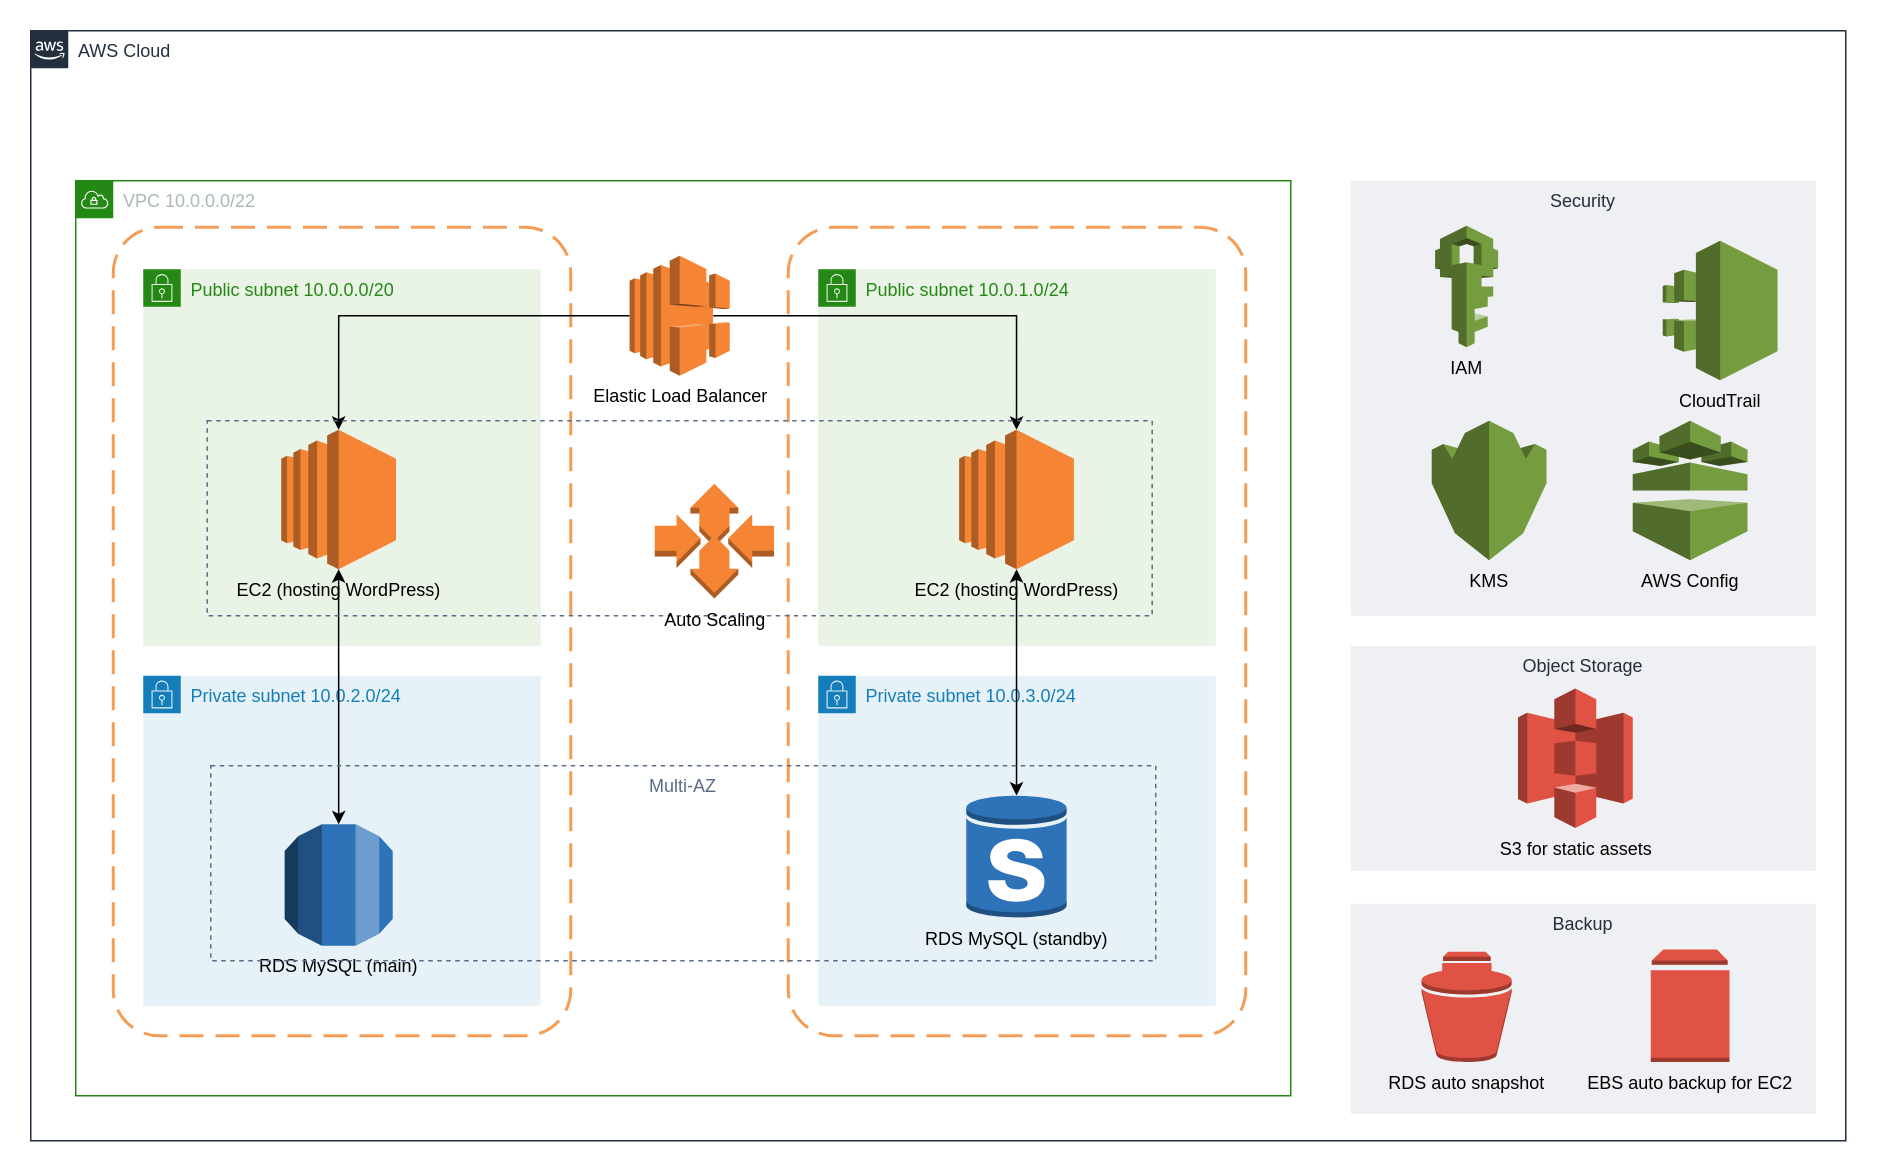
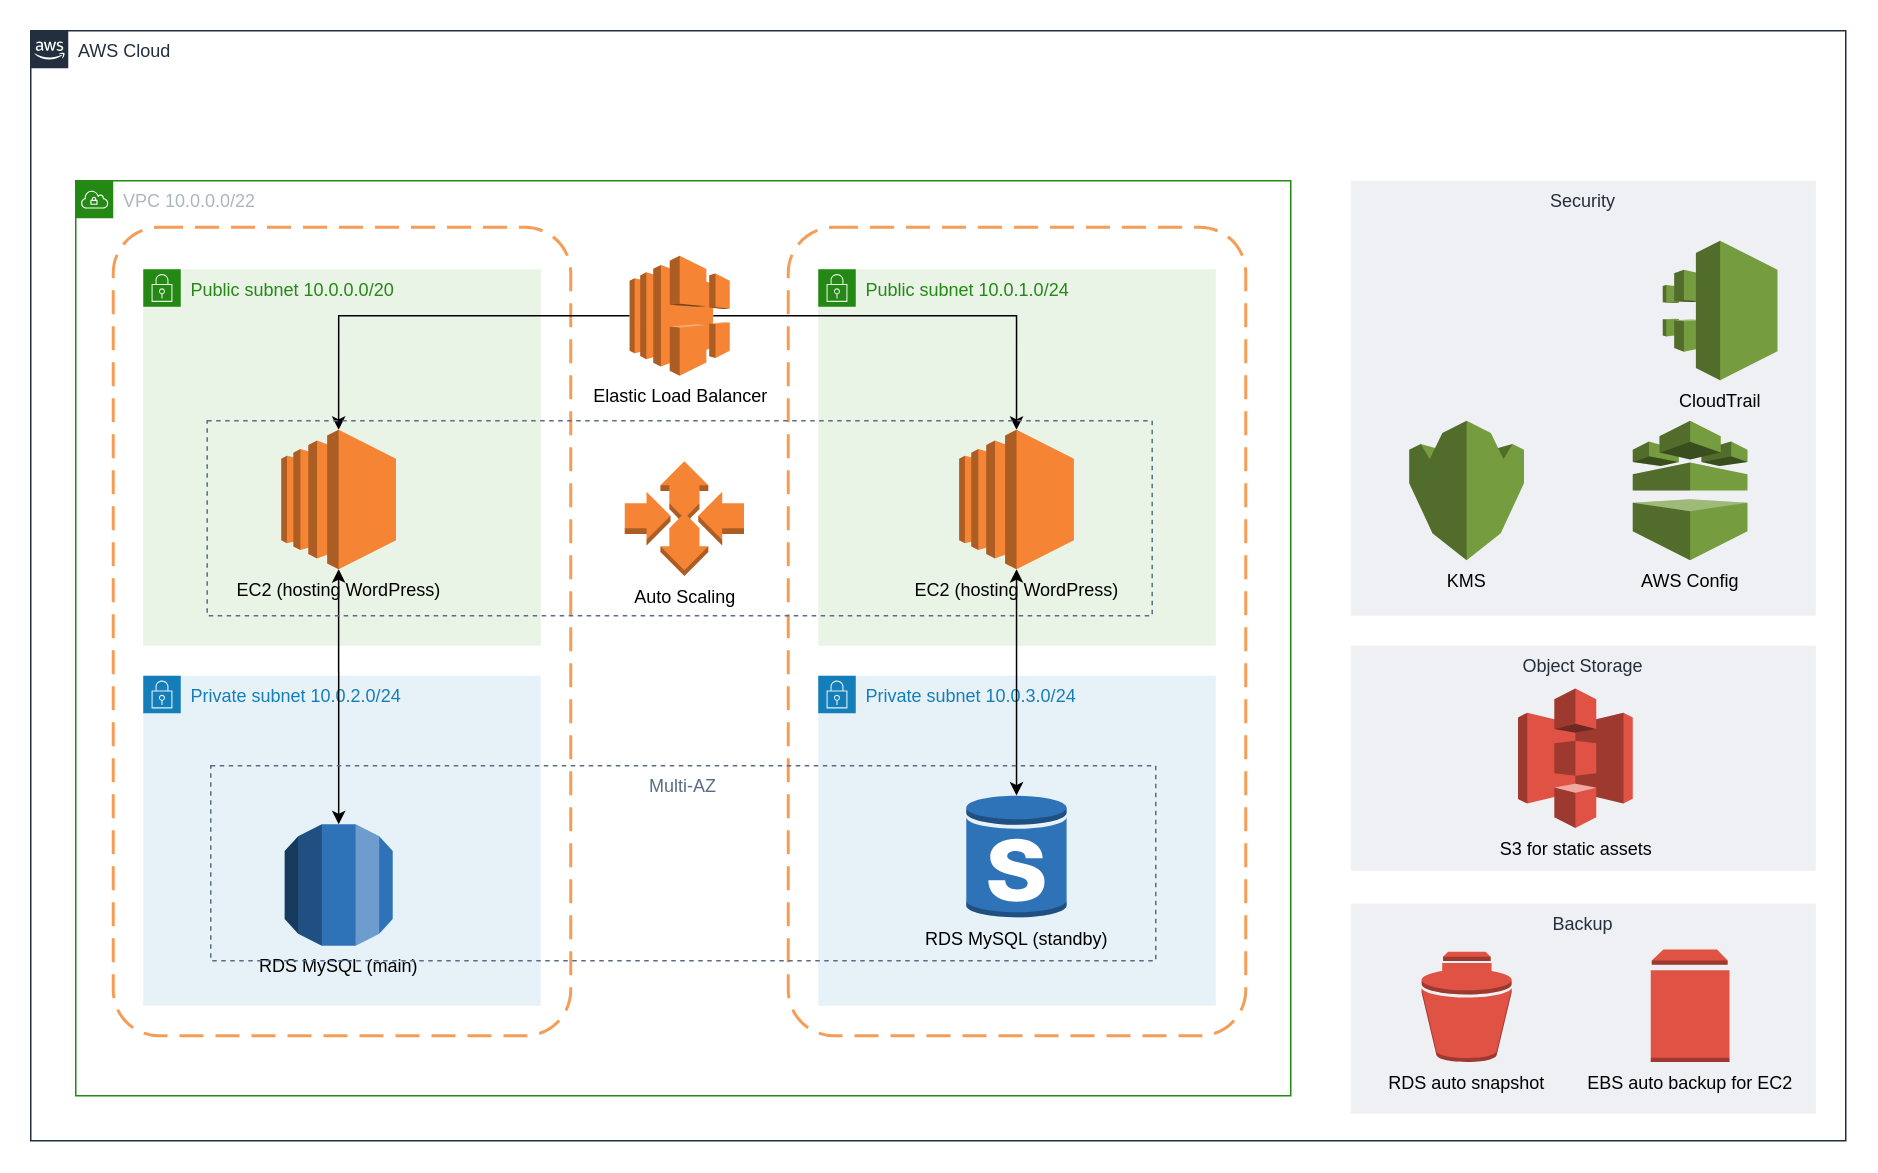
node "IAM": removed
node "KMS": moved (1489, 491) -> (1467, 491)
node "Auto Scaling": moved (714, 541) -> (684, 519)
